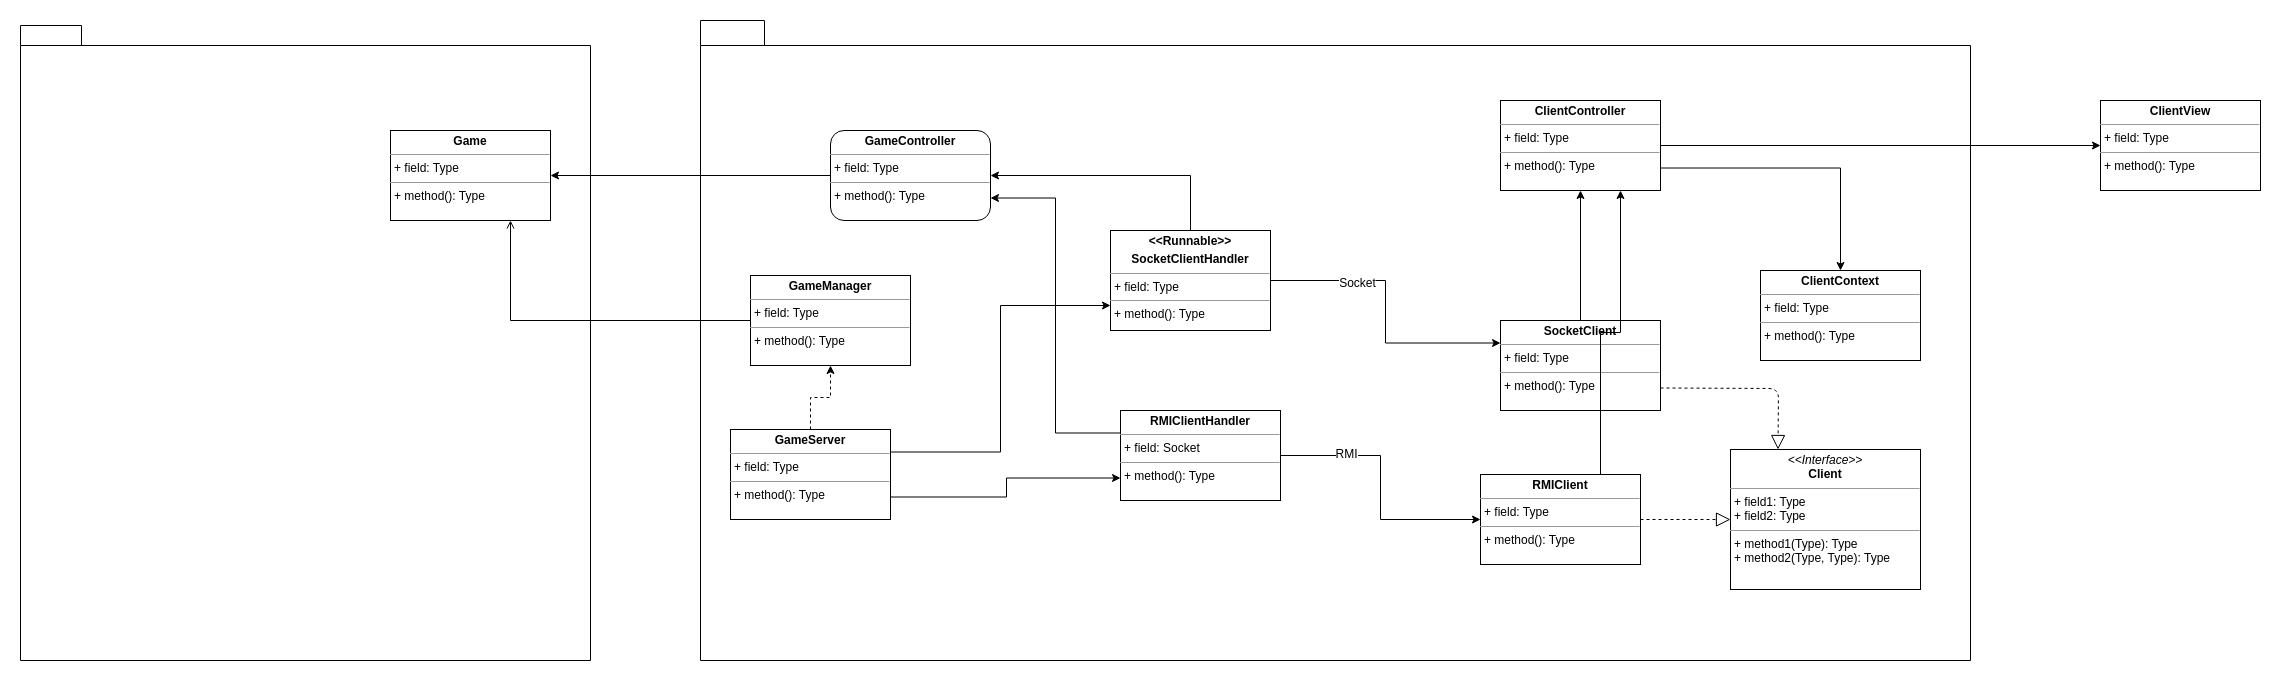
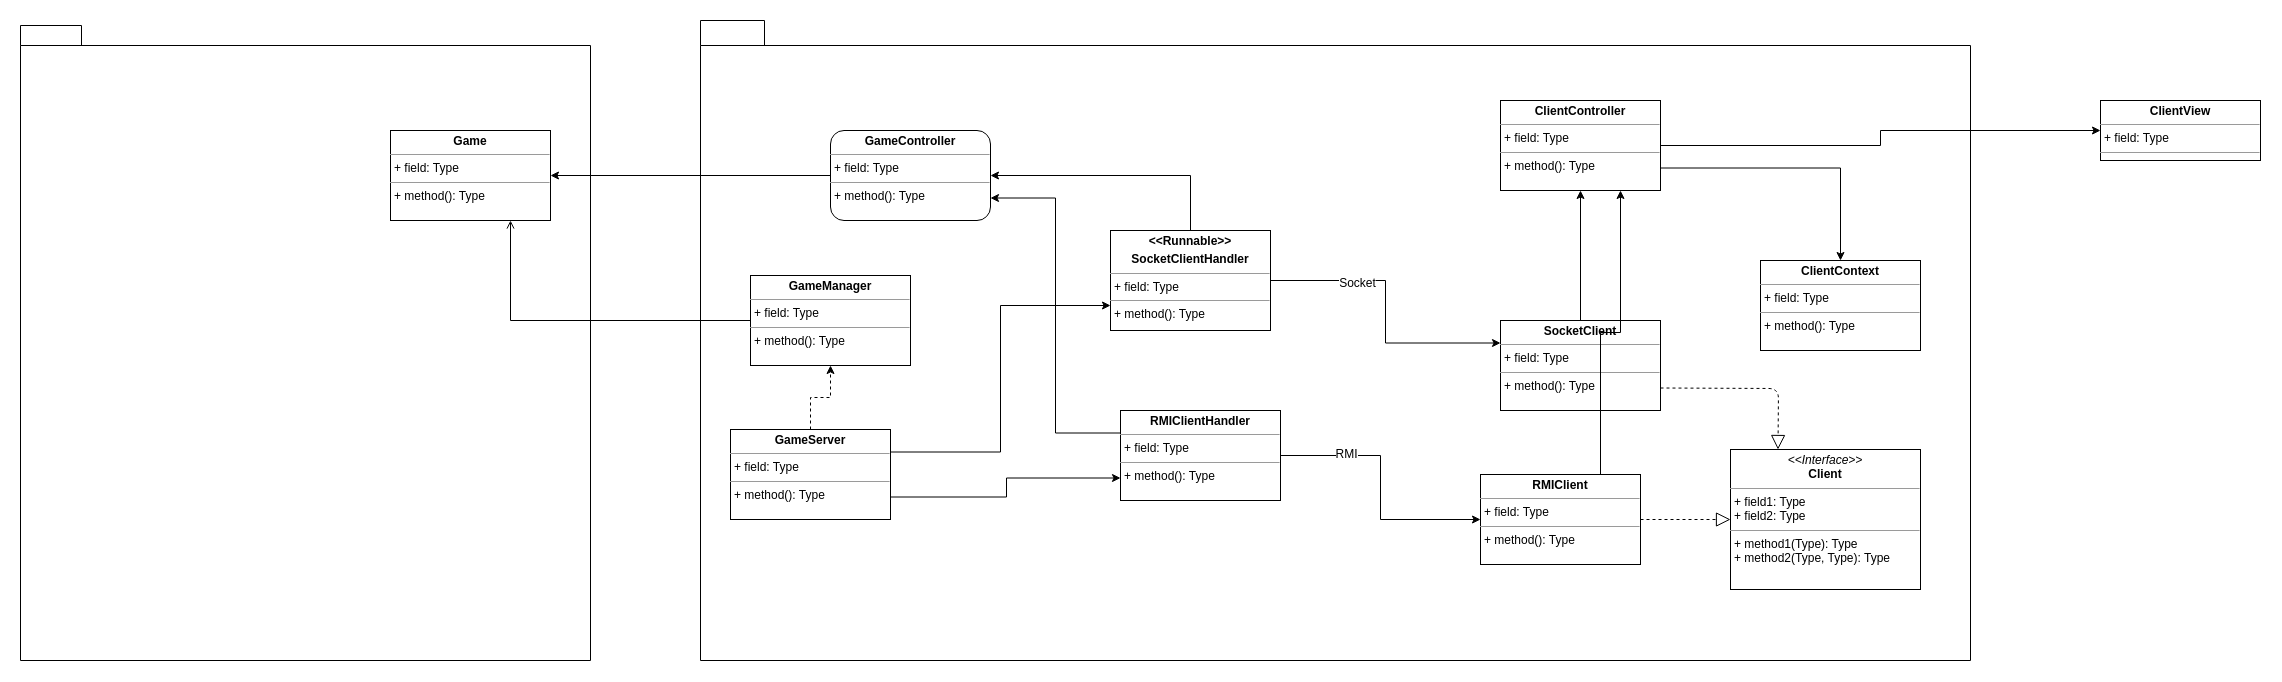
node "ClientView + field: Type + method(): Type": size 160x90 -> 160x60
node "ClientContext + field: Type + method(): Type": moved (1841, 316) -> (1841, 306)
node "RMIClientHandler + field: Socket + method(): Type": label "RMIClientHandler + field: Socket + method(): Type" -> "RMIClientHandler + field: Type + method(): Type"
